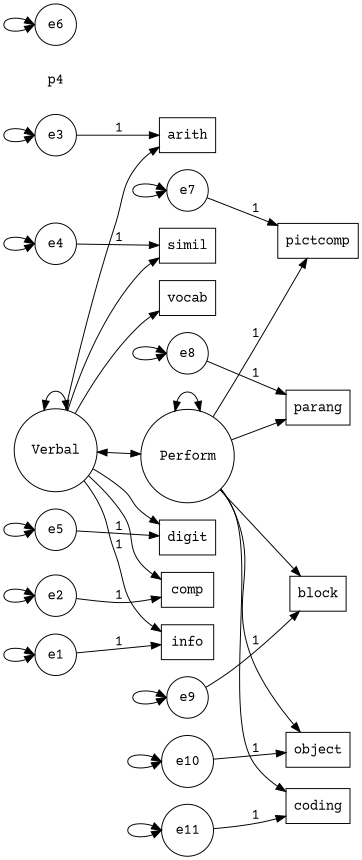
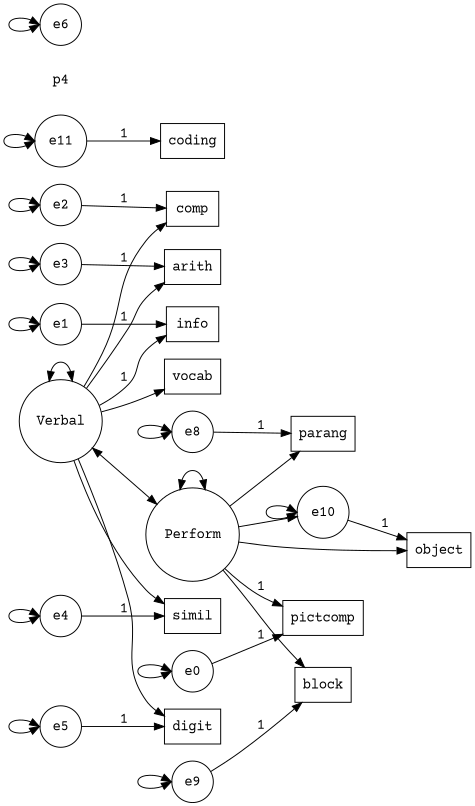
node "e7": label "e7" -> "e0"
edge "Perform" -> "coding": now "Perform" -> "e10"
